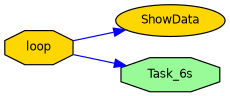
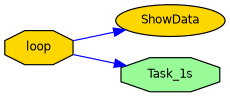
node "Task_6s": label "Task_6s" -> "Task_1s"
